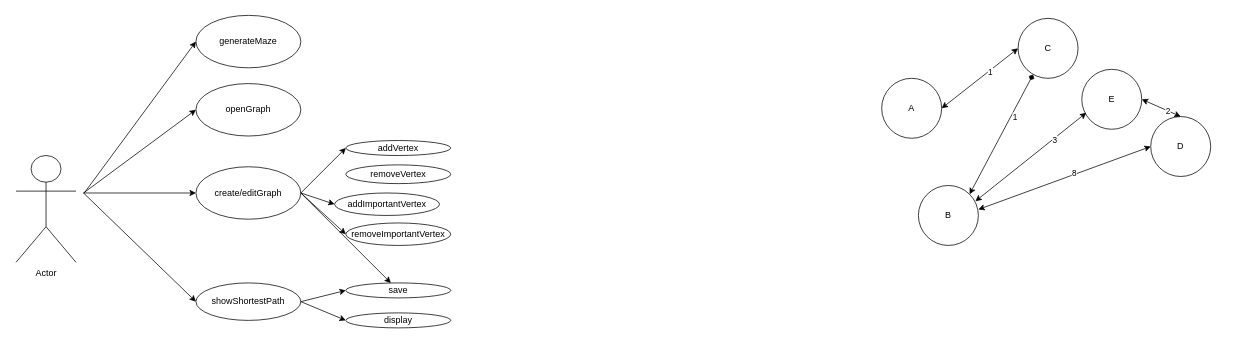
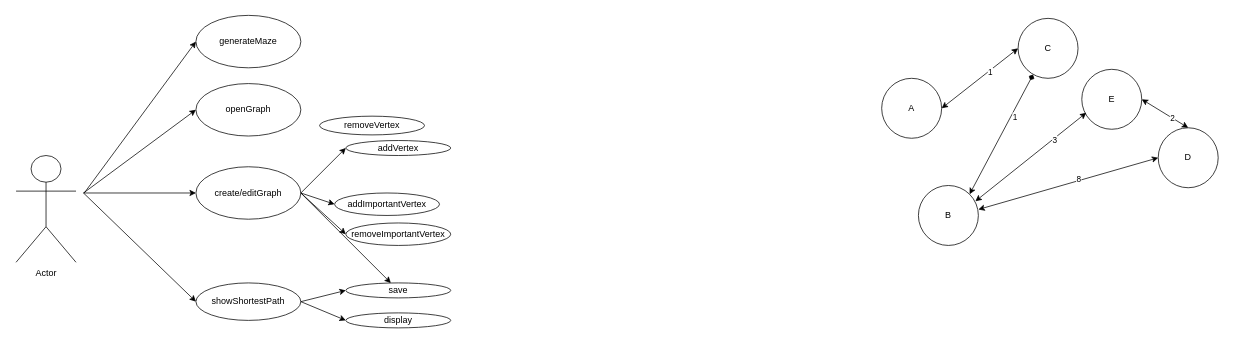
node "D": moved (1181, 147) -> (1188, 158)
node "removeVertex": moved (398, 174) -> (372, 126)
